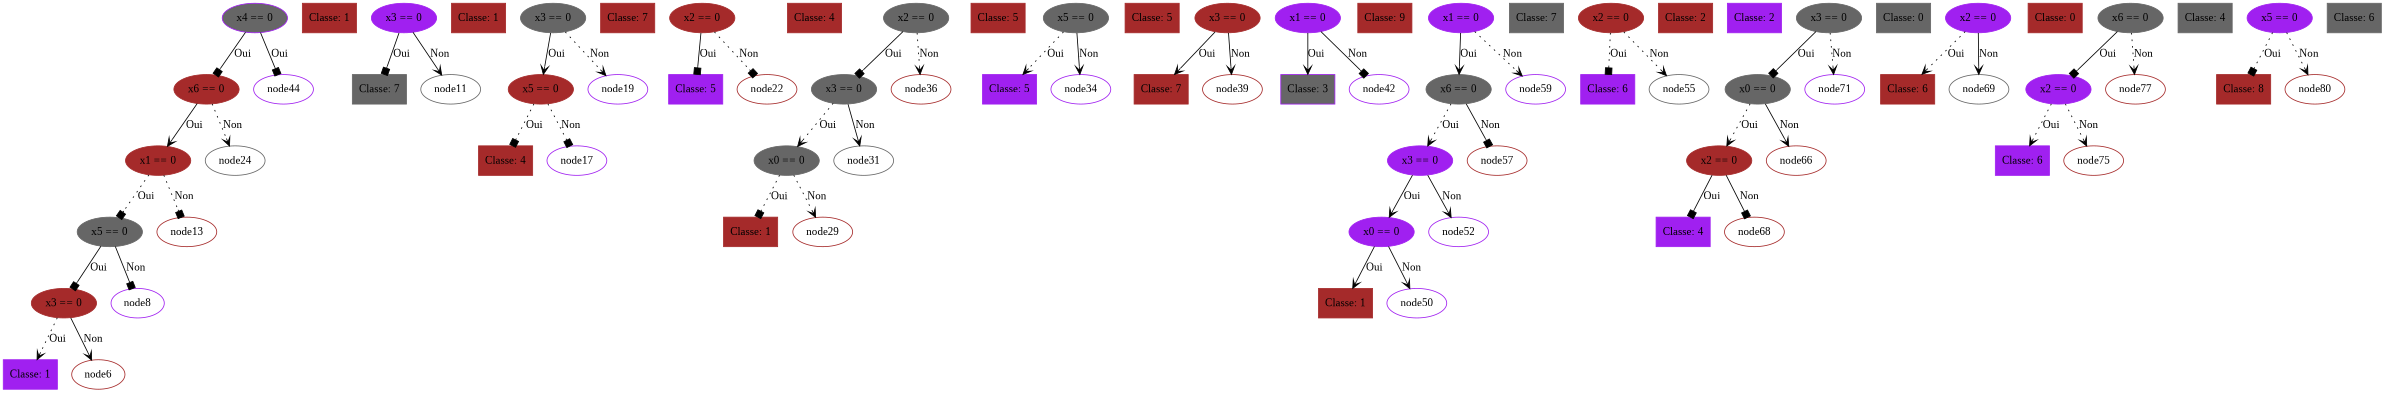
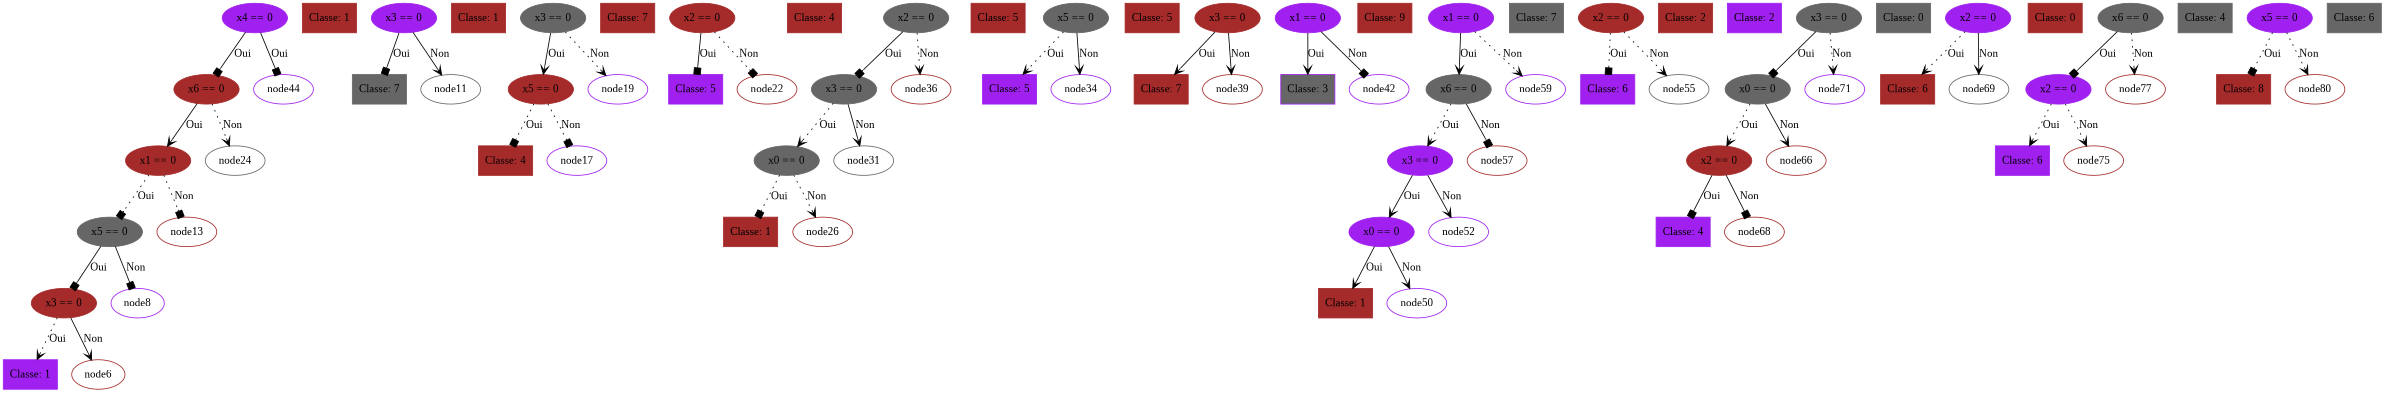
node "x4 == 0": fillcolor gray40 -> purple
node "node29": label "node29" -> "node26"
